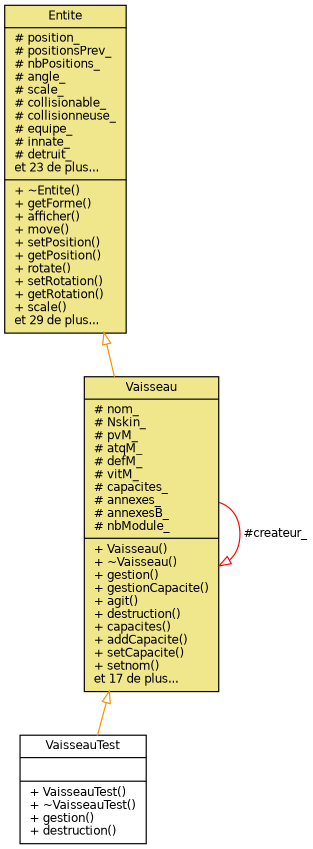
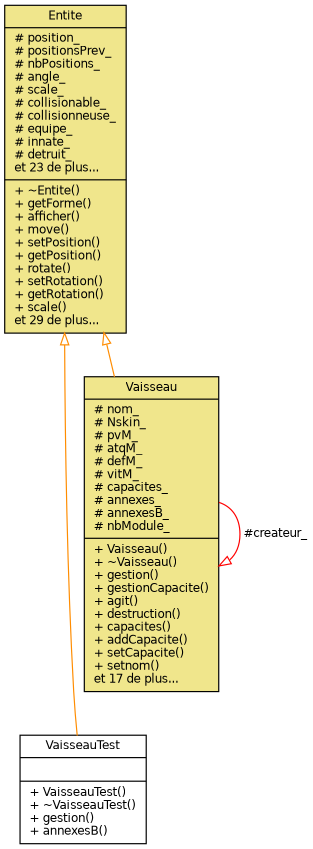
edge "VaisseauTest" -> "Vaisseau": now "VaisseauTest" -> "Entite"
node "VaisseauTest": text "+ destruction()" -> "+ annexesB()"
